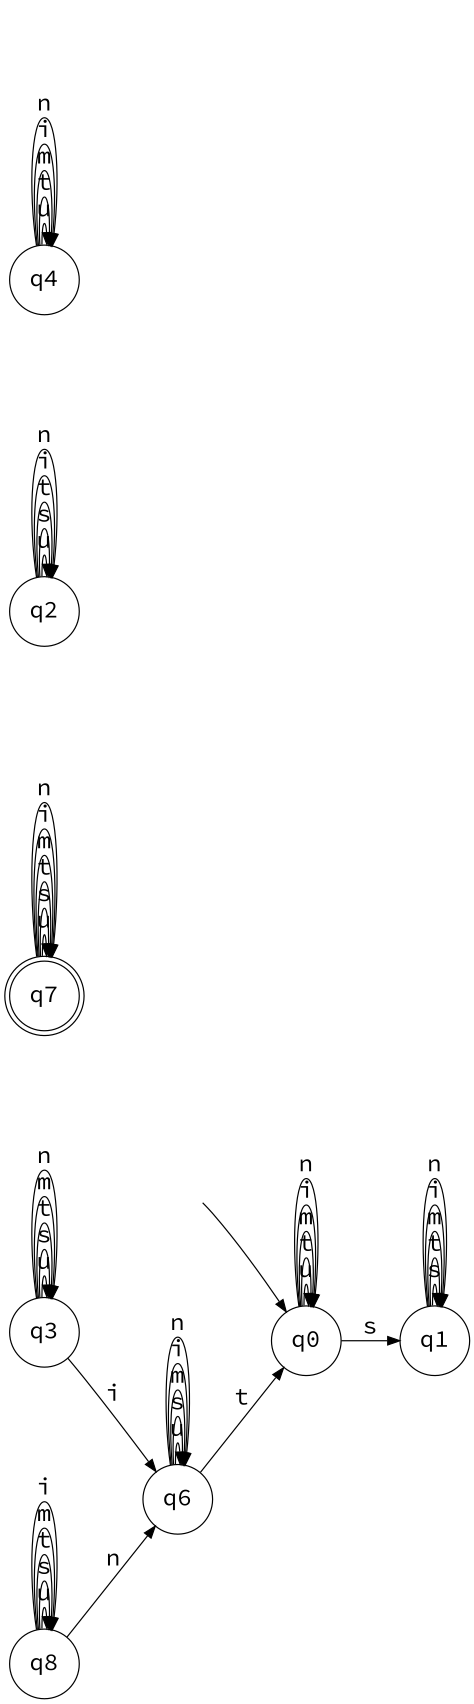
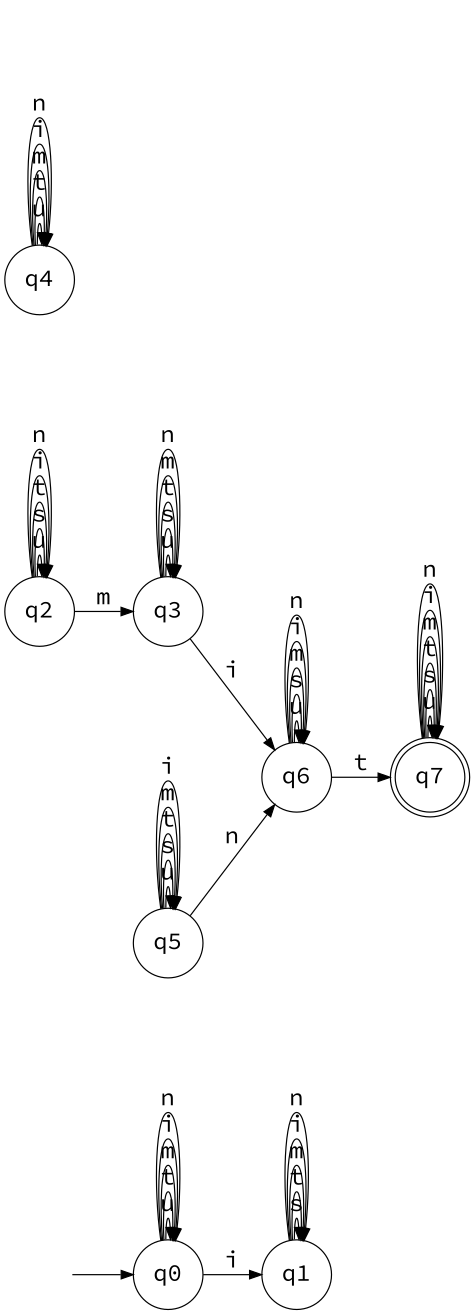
edge "q2" -> "q3": added, label "m"
edge "q0" -> "q1": label "s" -> "i"
edge "q6" -> "q0": now "q6" -> "q7"
node "q8": label "q8" -> "q5"
